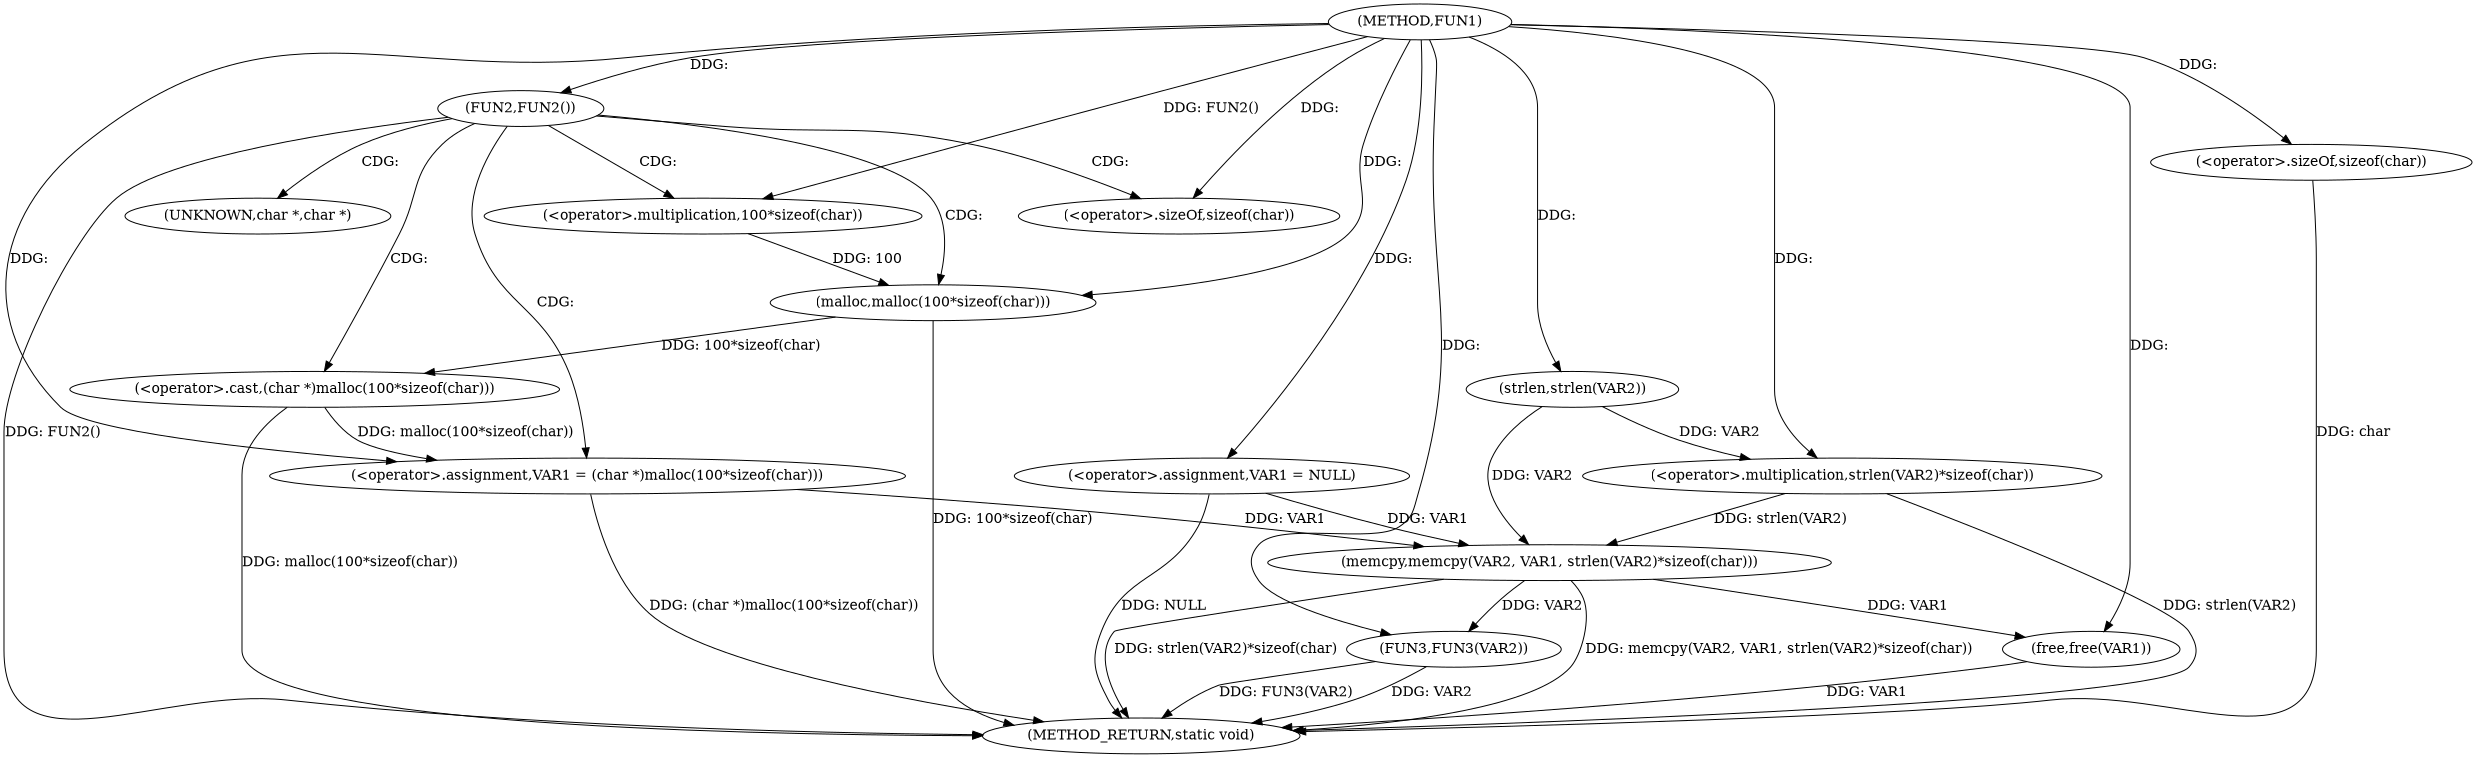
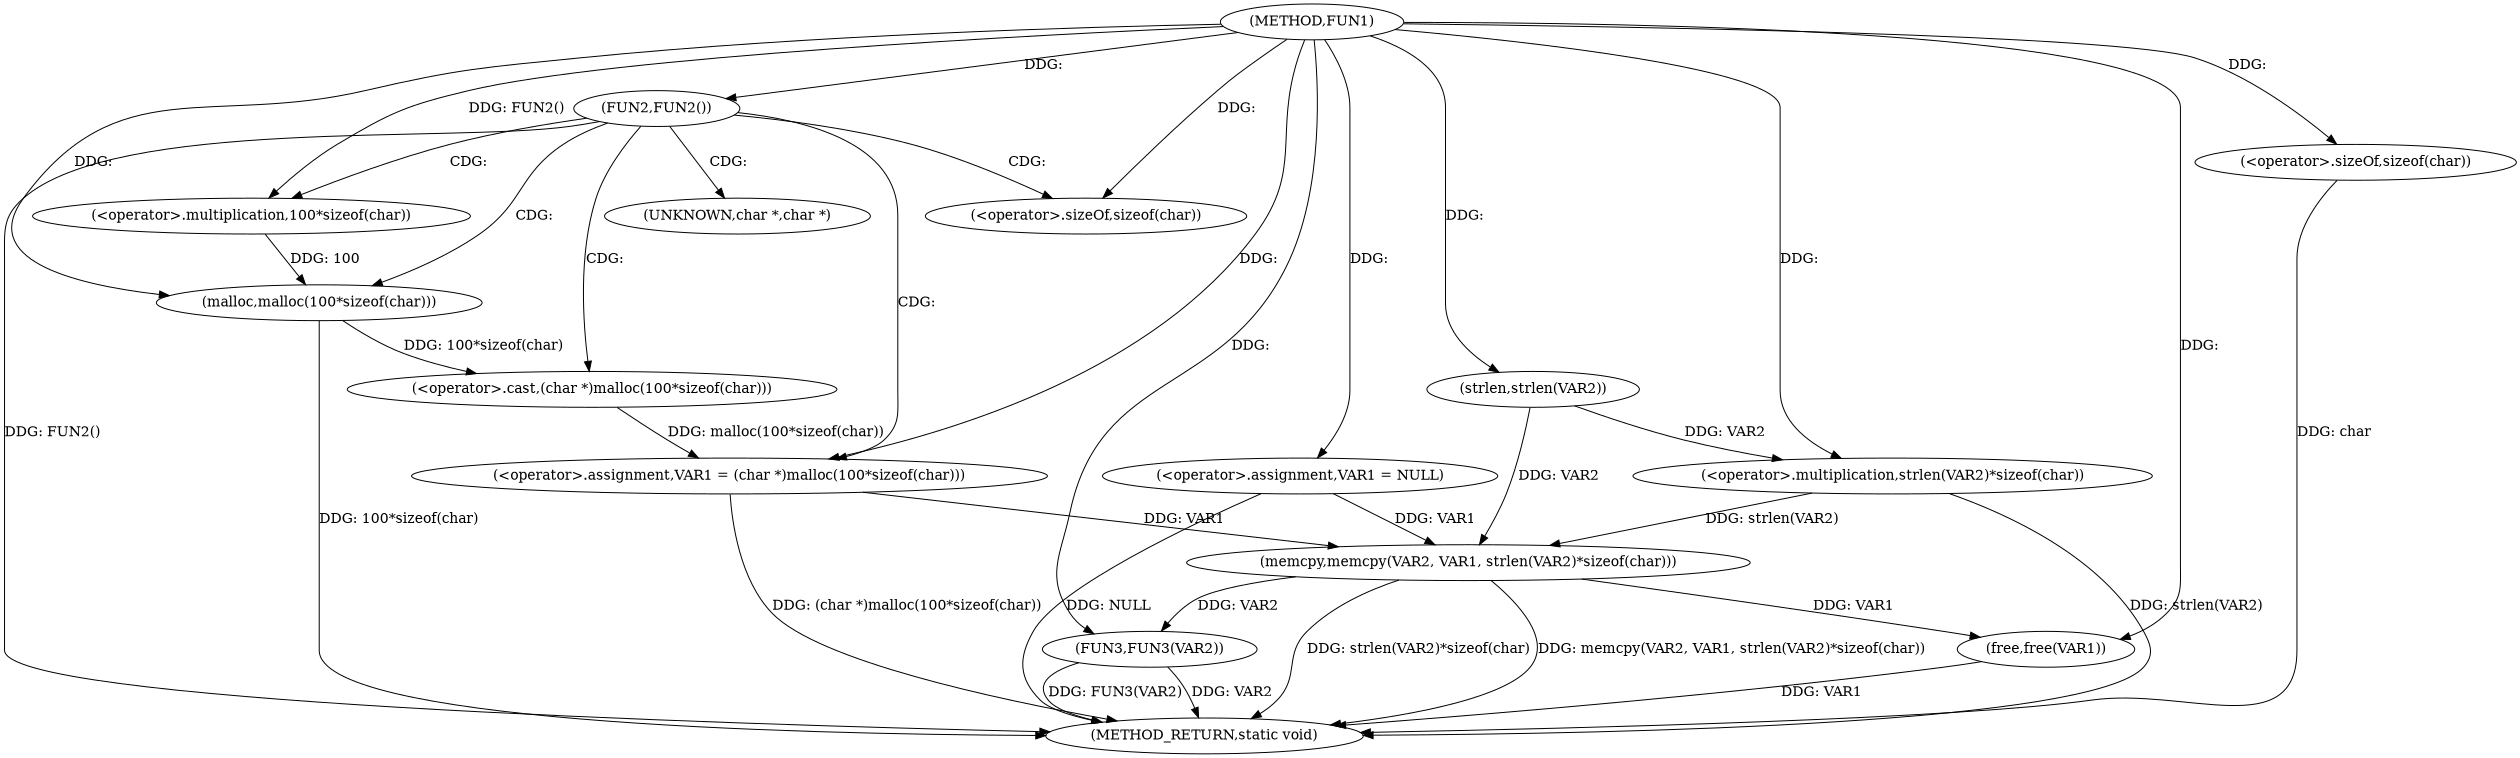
edge "(<operator>.cast,(char *)malloc(100*sizeof(char)))" -> "(METHOD_RETURN,static void)": removed, label "DDG: malloc(100*sizeof(char))"
